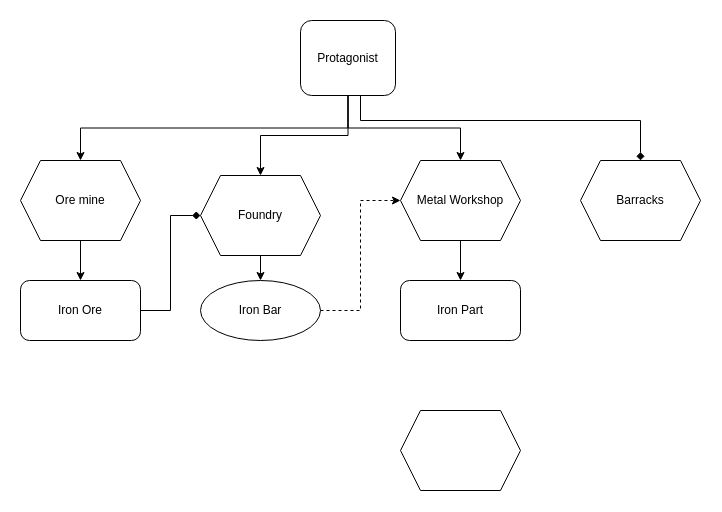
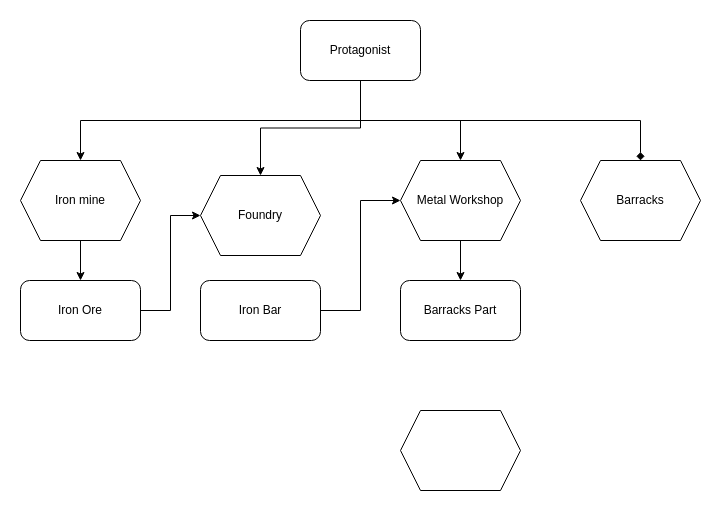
node "Protagonist": size 95x75 -> 120x60
node "Ore mine": label "Ore mine" -> "Iron mine"
edge "Iron Ore" -> "Foundry": arrowhead diamond -> classic
edge "Iron Bar" -> "Metal Workshop": style dashed -> solid
edge "Foundry" -> "Iron Bar": removed
node "Iron Bar": shape ellipse -> rounded rectangle
node "Iron Part": label "Iron Part" -> "Barracks Part"
